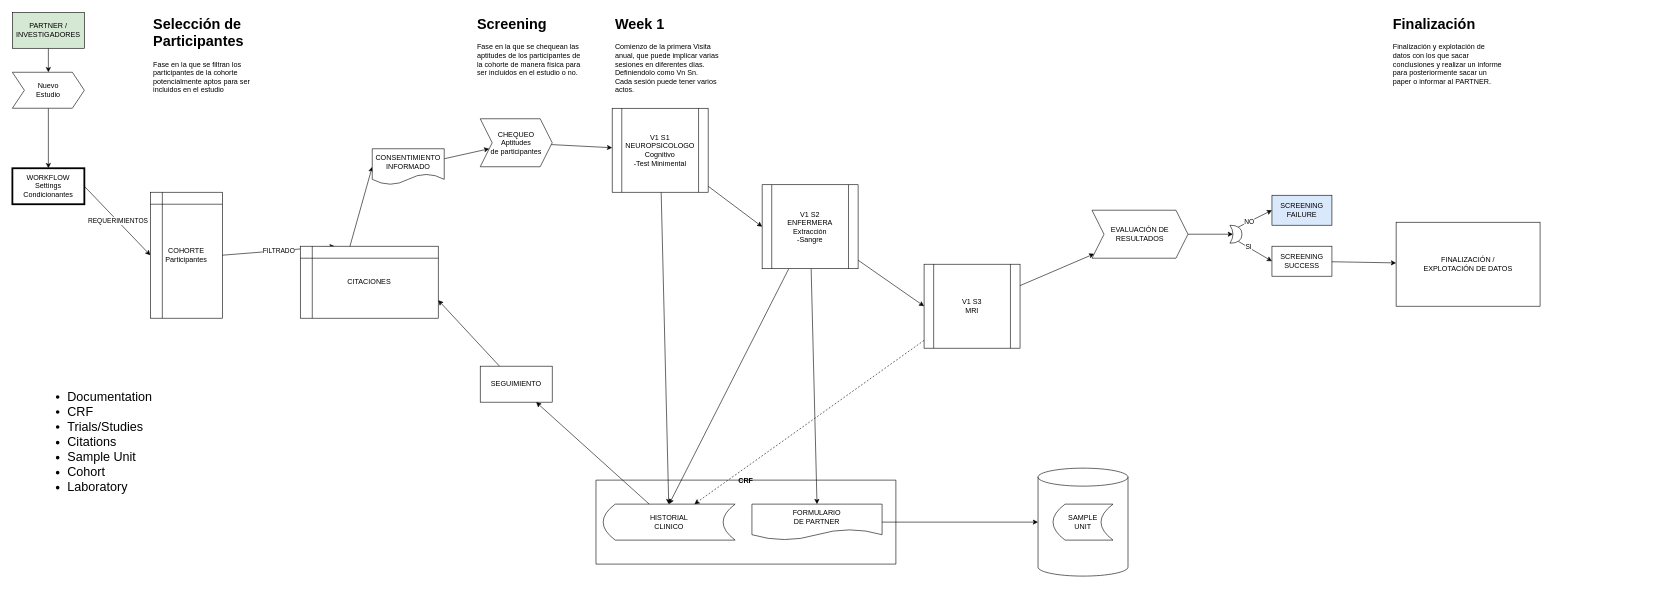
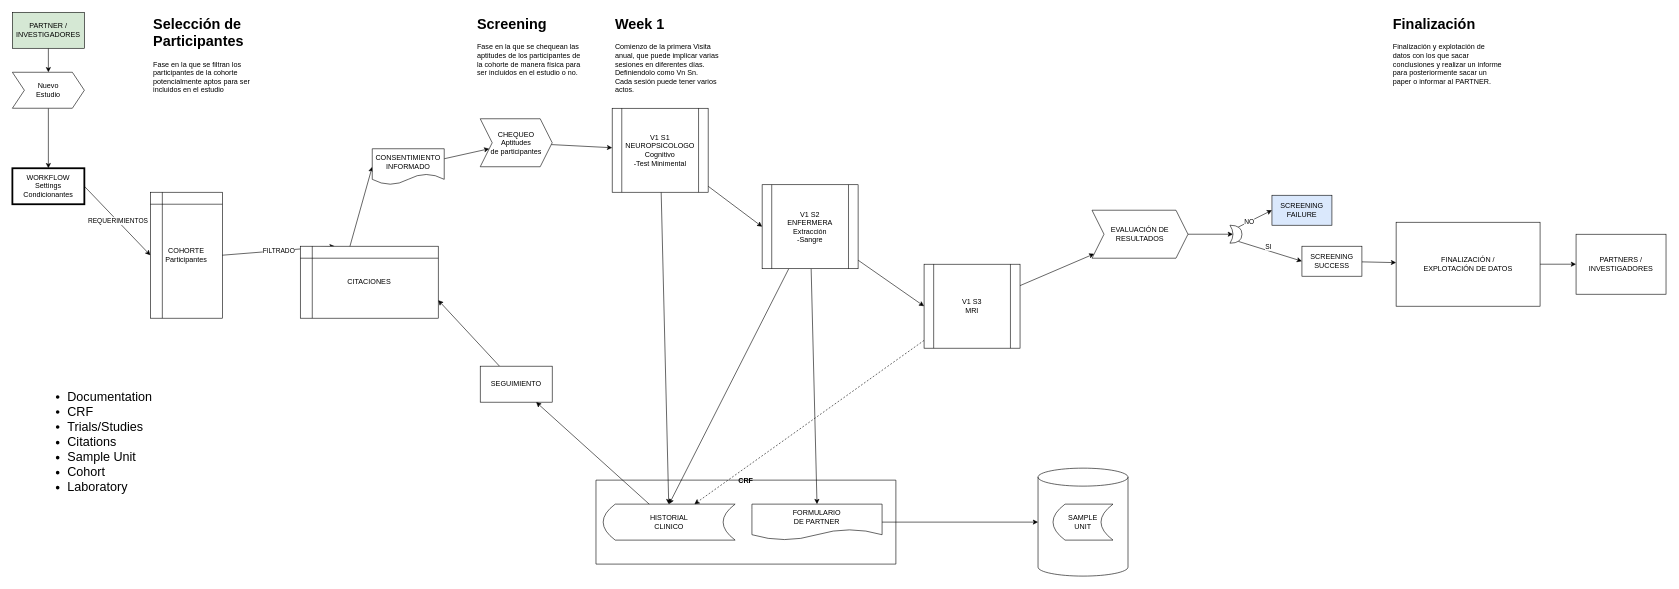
node "SCREENING SUCCESS": moved (1302, 261) -> (1332, 261)
edge "FINALIZACIÓN / EXPLOTACIÓN DE DATOS" -> "PARTNERS / INVESTIGADORES": added
node "PARTNERS / INVESTIGADORES": added
